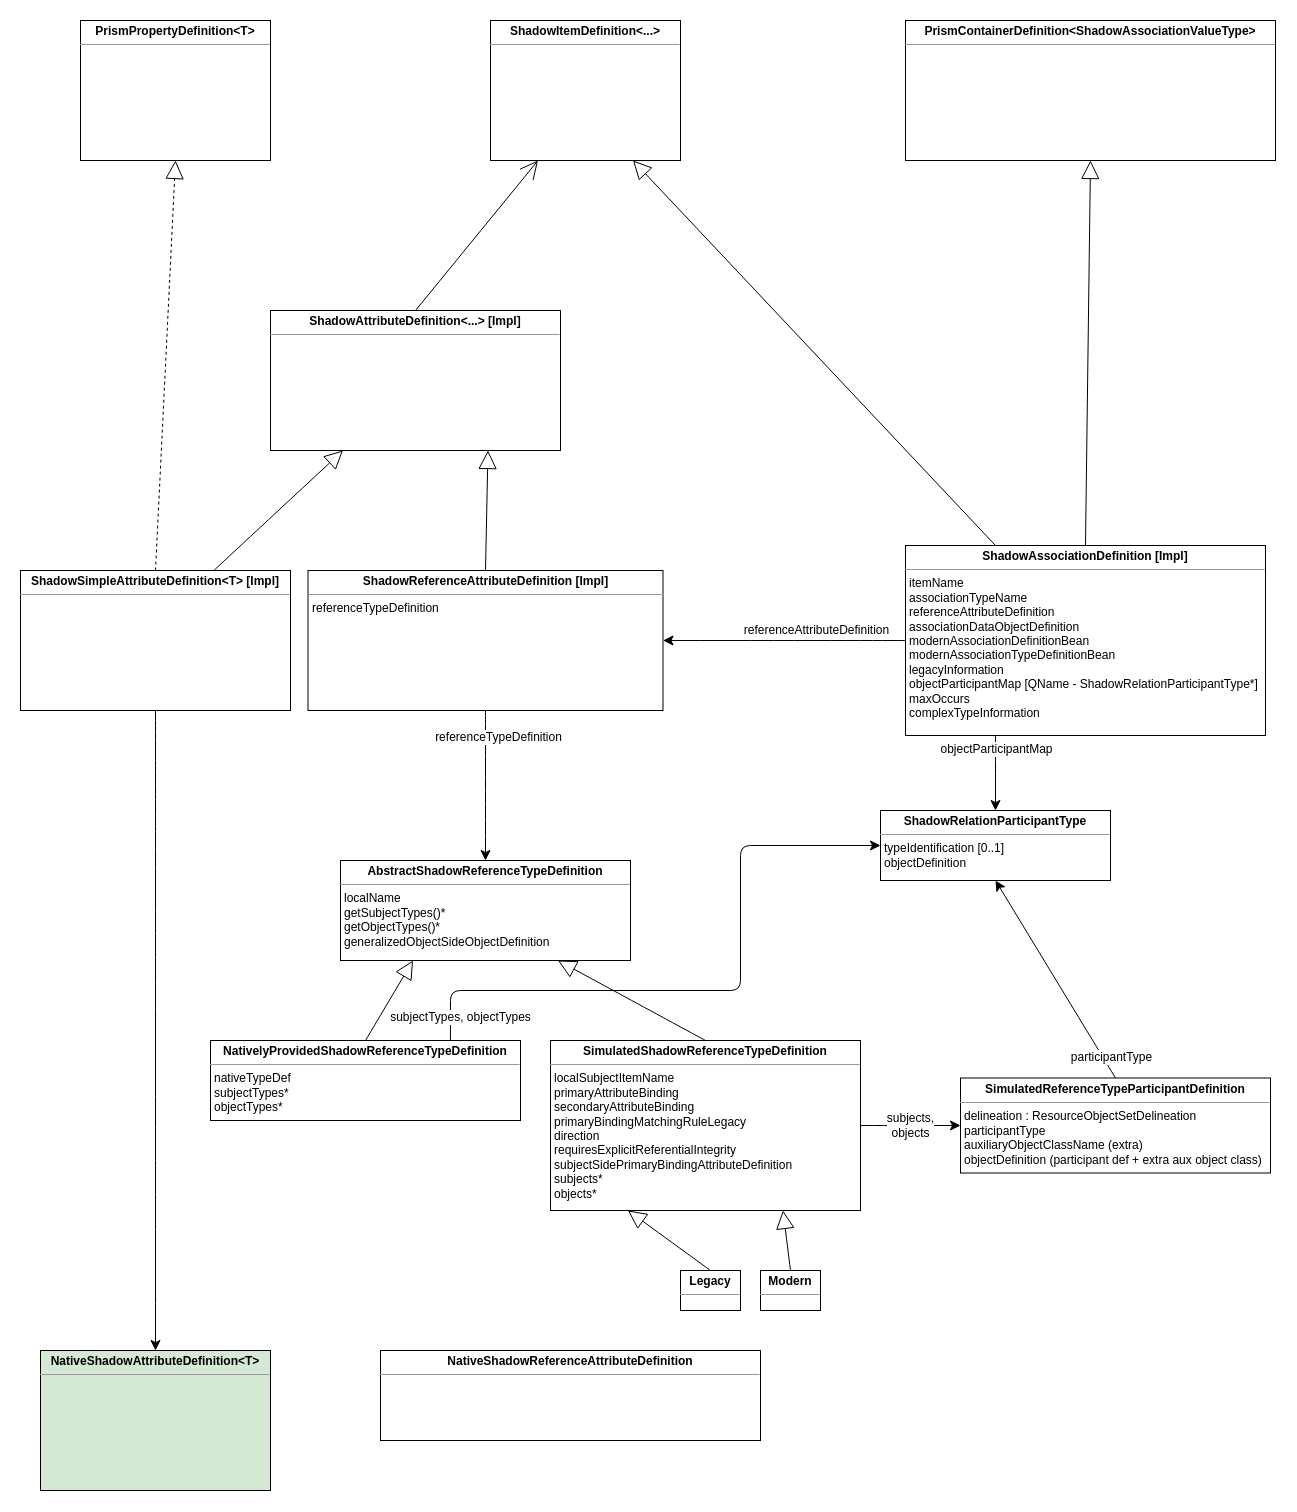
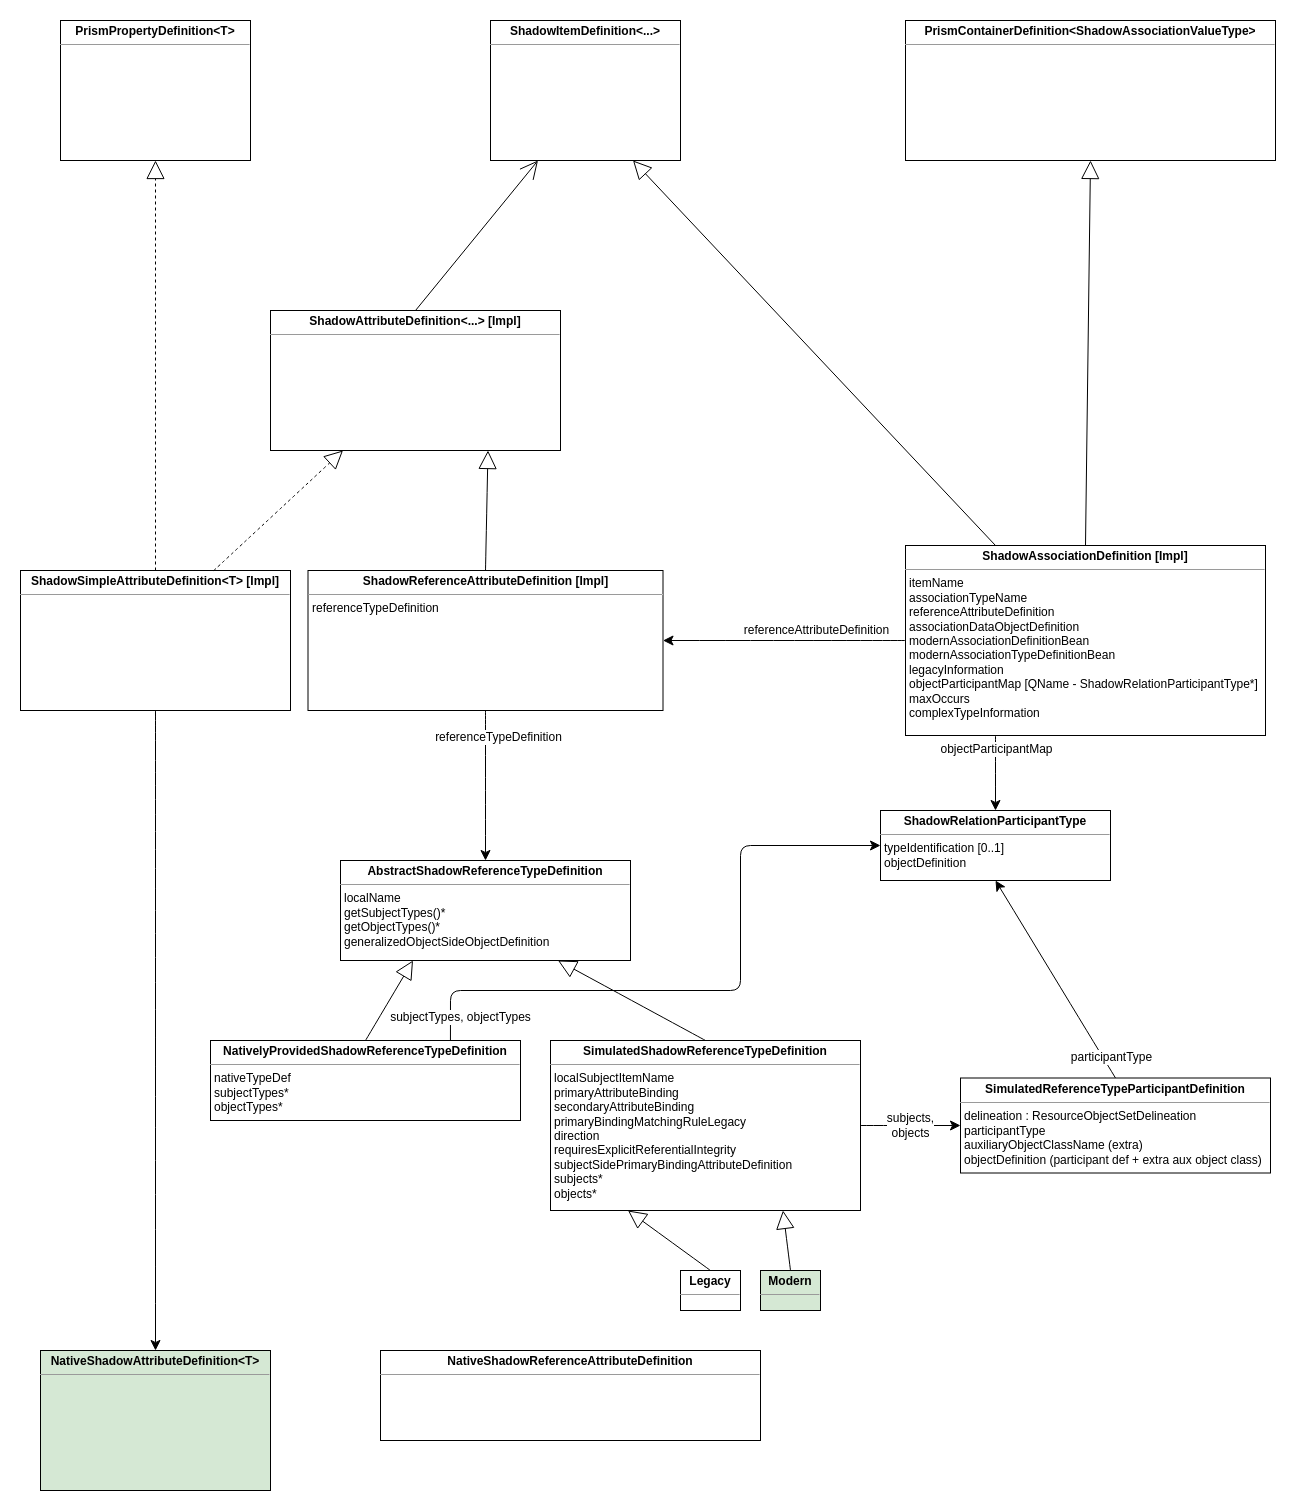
node "PrismPropertyDefinition<T>": moved (176, 91) -> (156, 91)
edge "ShadowSimpleAttributeDefinition<T> [Impl]" -> "ShadowAttributeDefinition<...> [Impl]": style solid -> dashed
node "Modern": fillcolor #ffffff -> #d5e8d4
